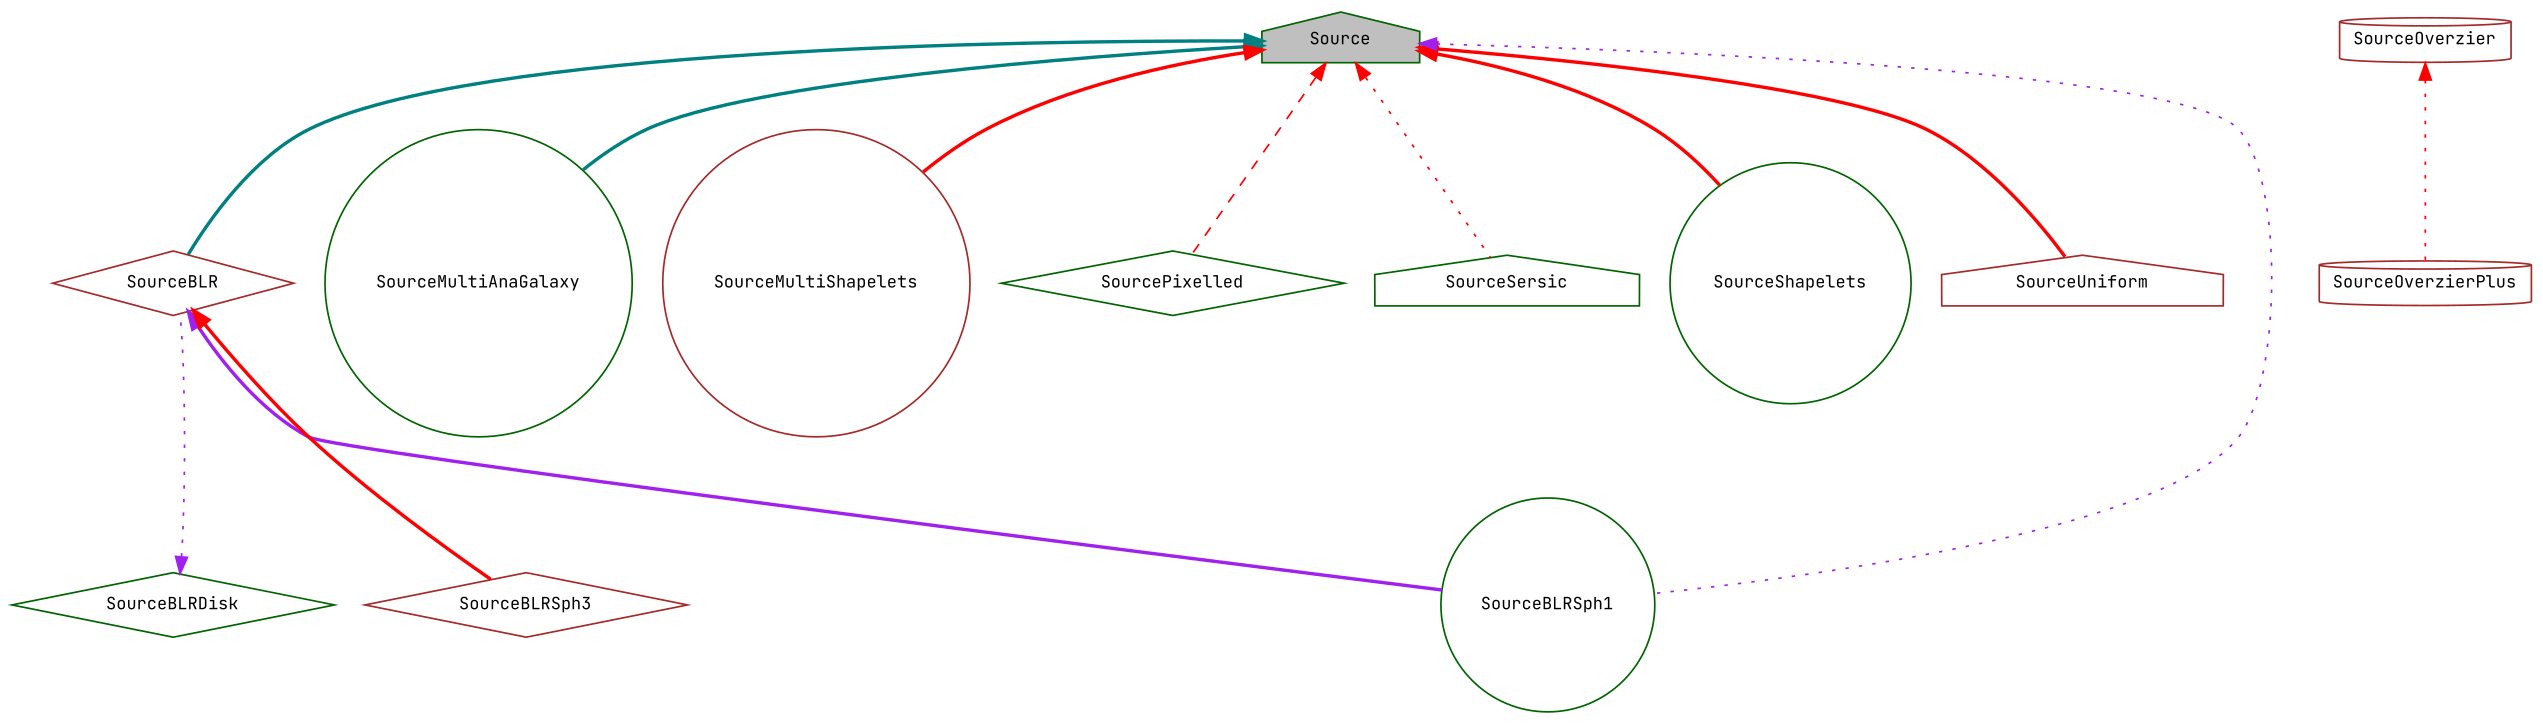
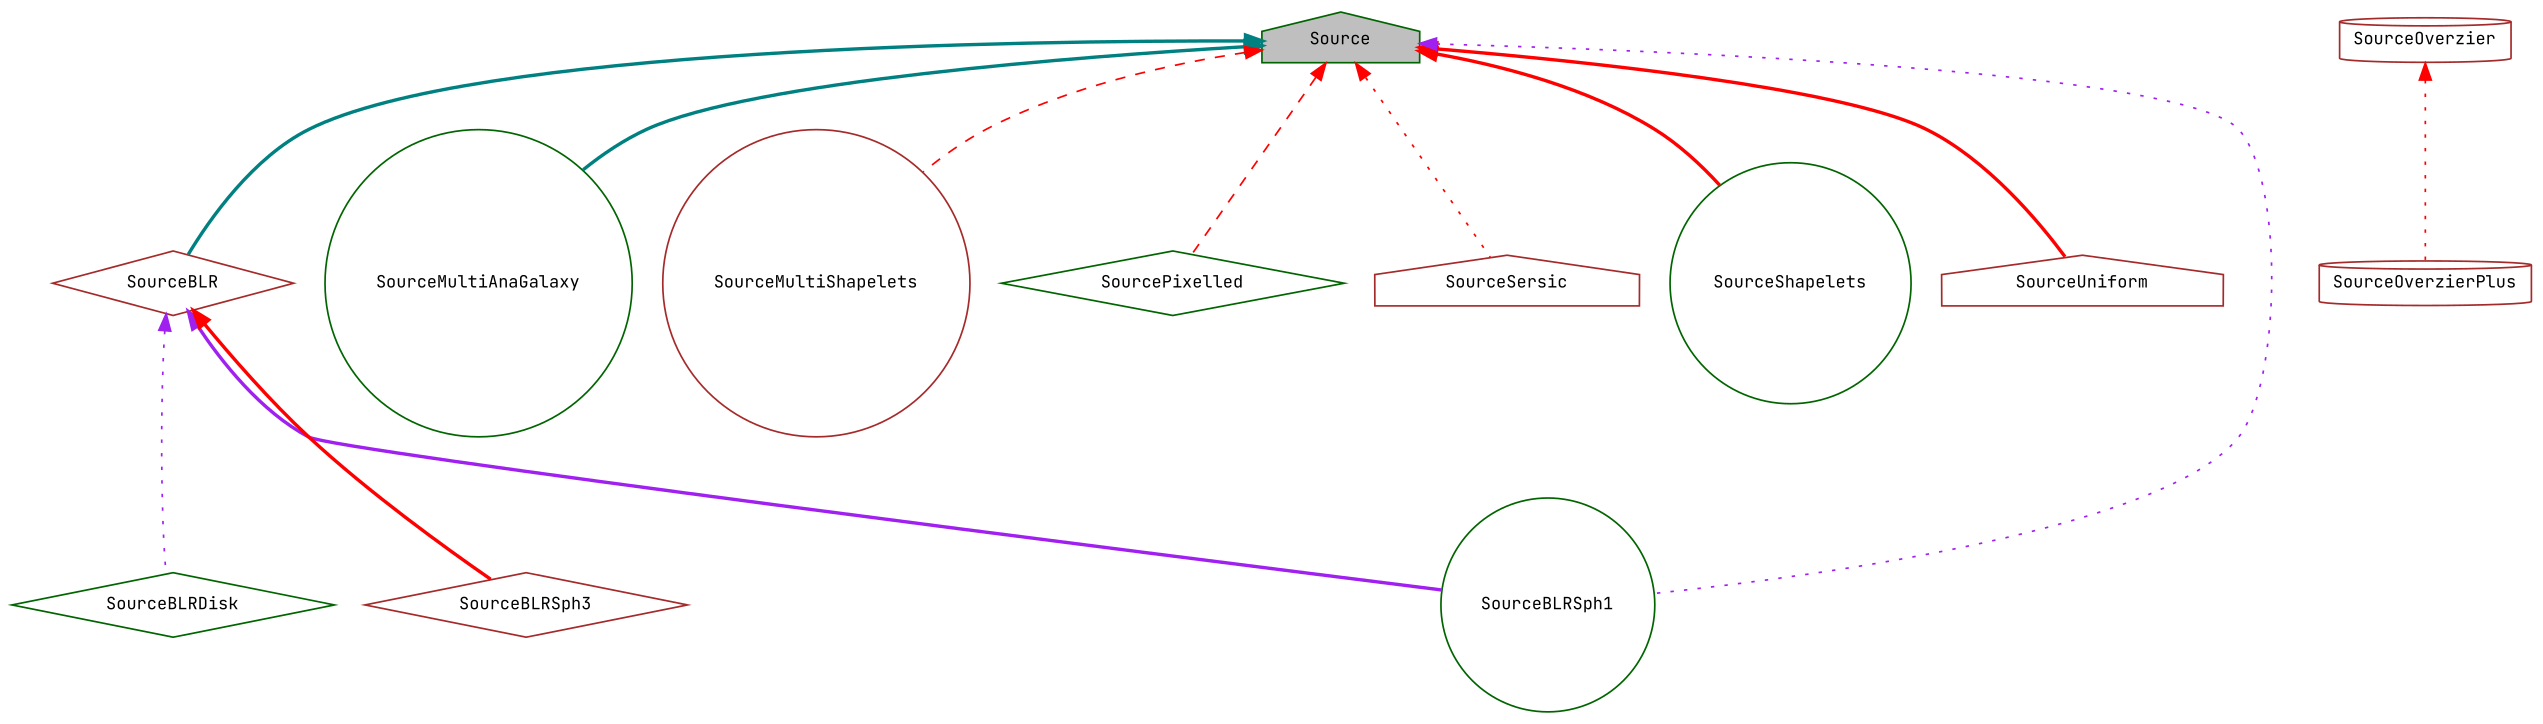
edge "SourceMultiShapelets" -> "Source": style bold -> dashed
node "SourceSersic": color darkgreen -> brown
edge "SourceBLR" -> "SourceBLRDisk": reversed
